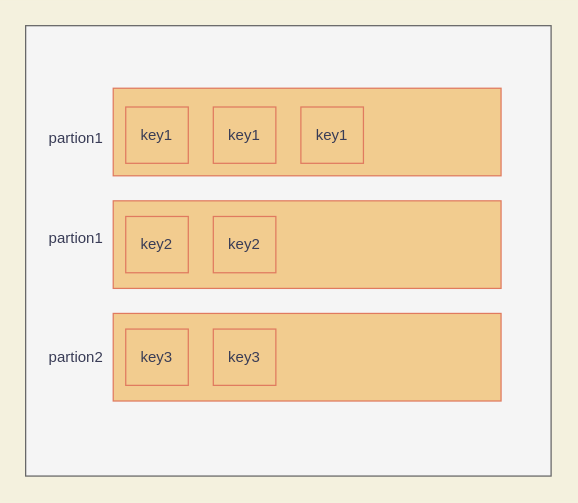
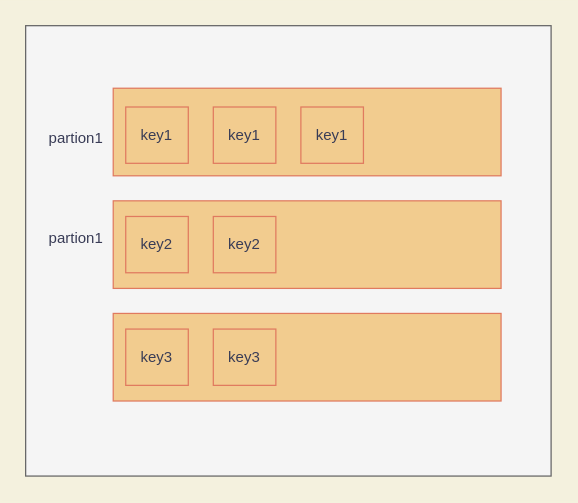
node "partion2": removed
